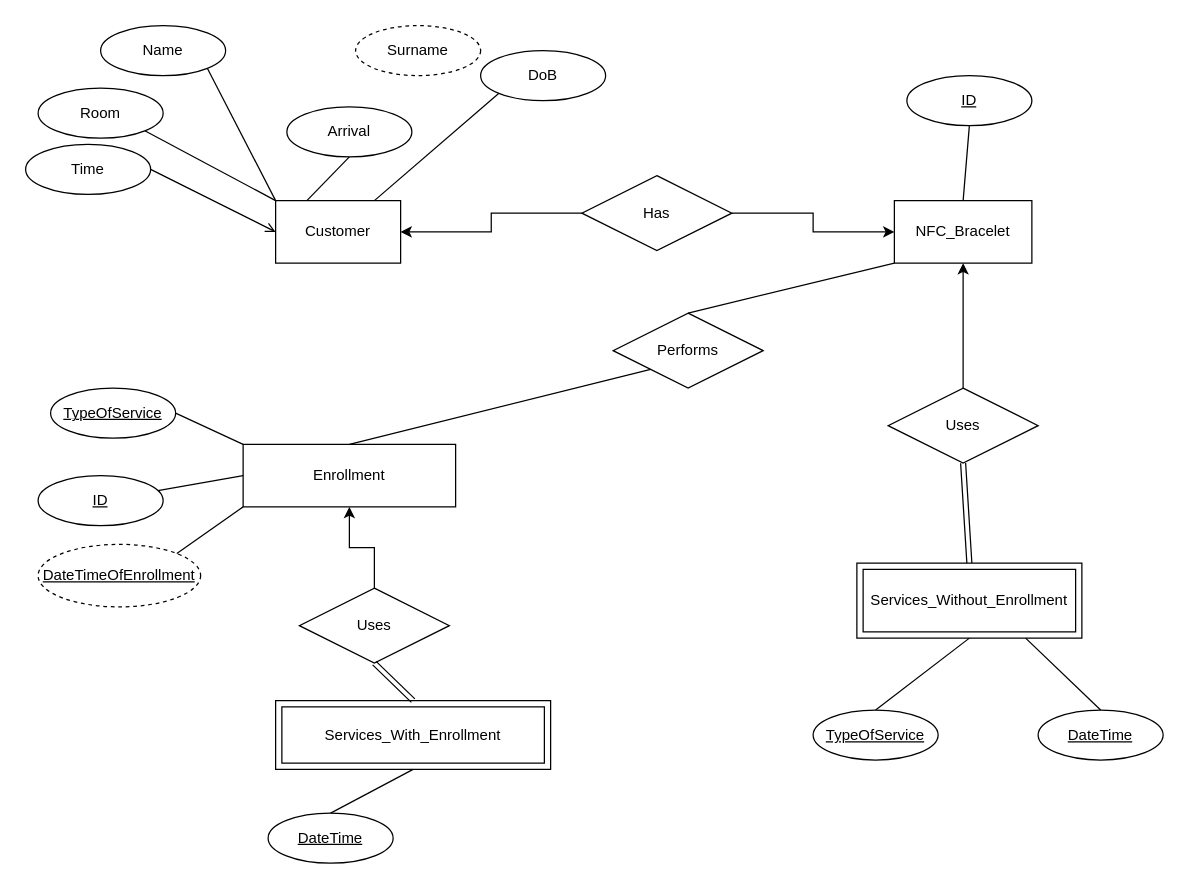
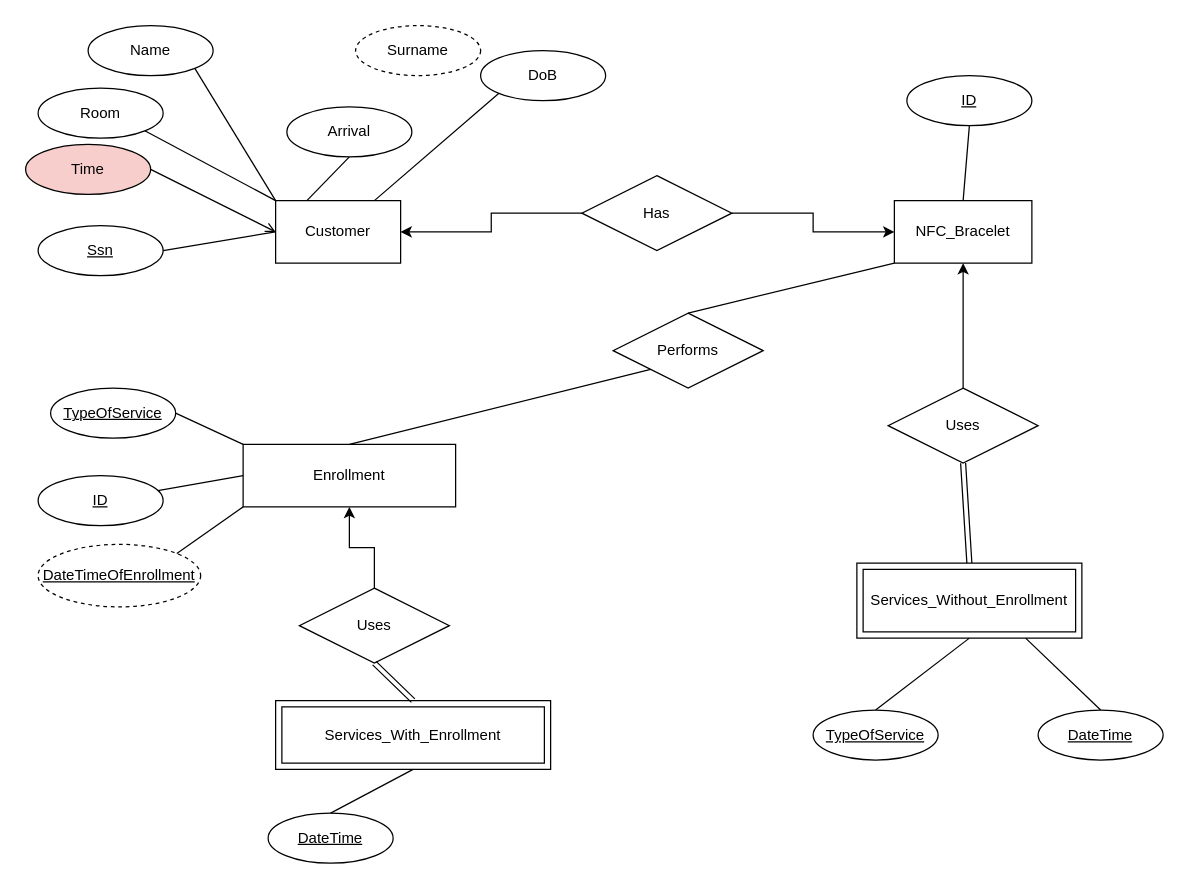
node "Name": moved (163, 51) -> (151, 51)
node "Time": fillcolor #ffffff -> #f8cecc
edge "Customer" -- "Ssn": added
node "Ssn": added
